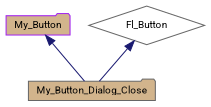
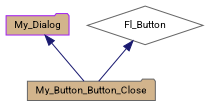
node "My_Button": label "My_Button" -> "My_Dialog"
node "My_Button_Dialog_Close": label "My_Button_Dialog_Close" -> "My_Button_Button_Close"
